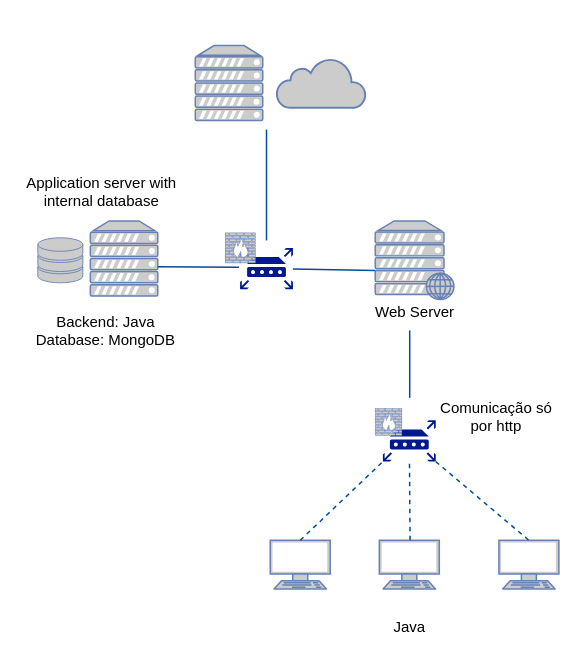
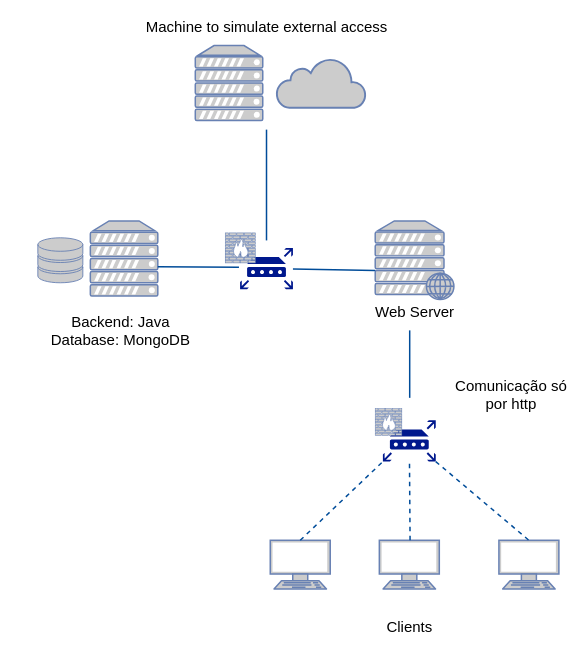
node "Machine to simulate external access": added
node "Application server with internal database": removed
node "Backend: Java Database: MongoDB": moved (105, 330) -> (120, 330)
node "Comunicação só por http": moved (496, 417) -> (511, 394)
node "Java": label "Java" -> "Clients"
